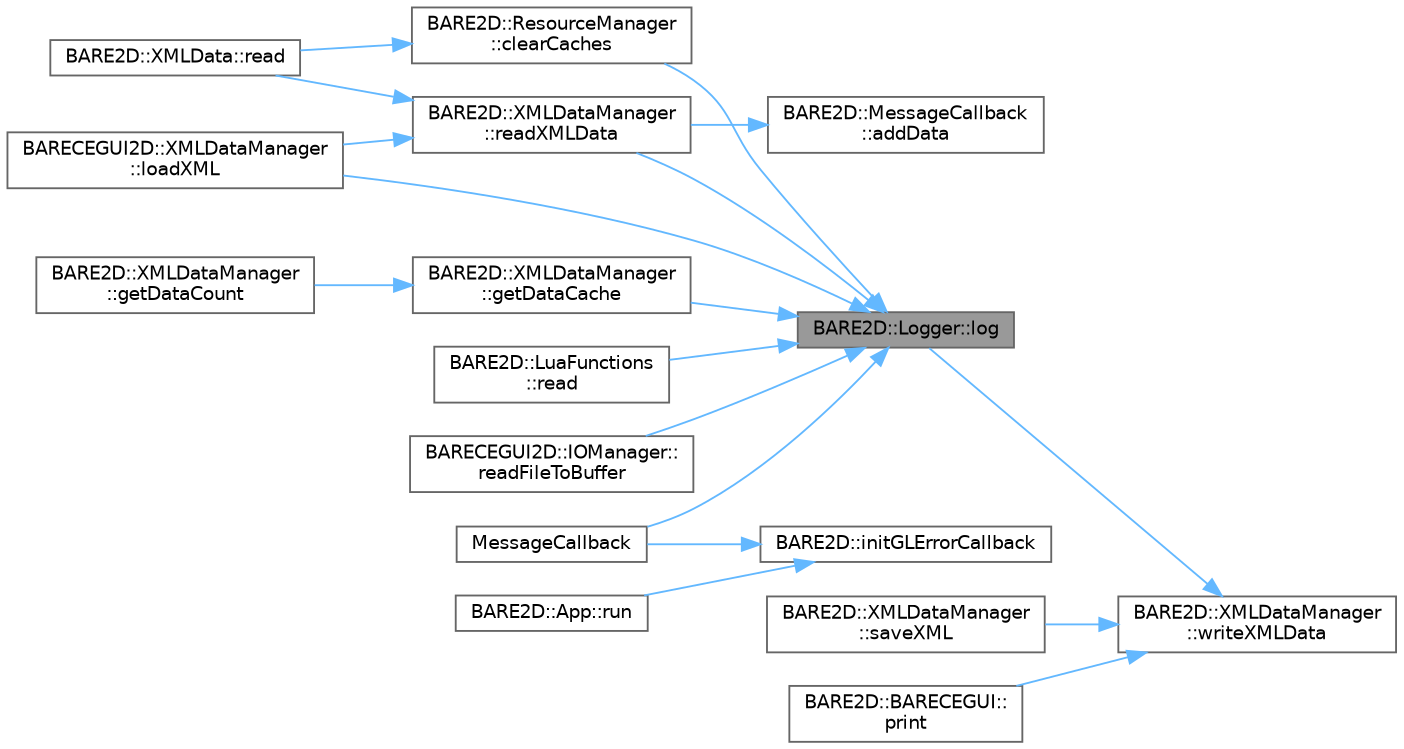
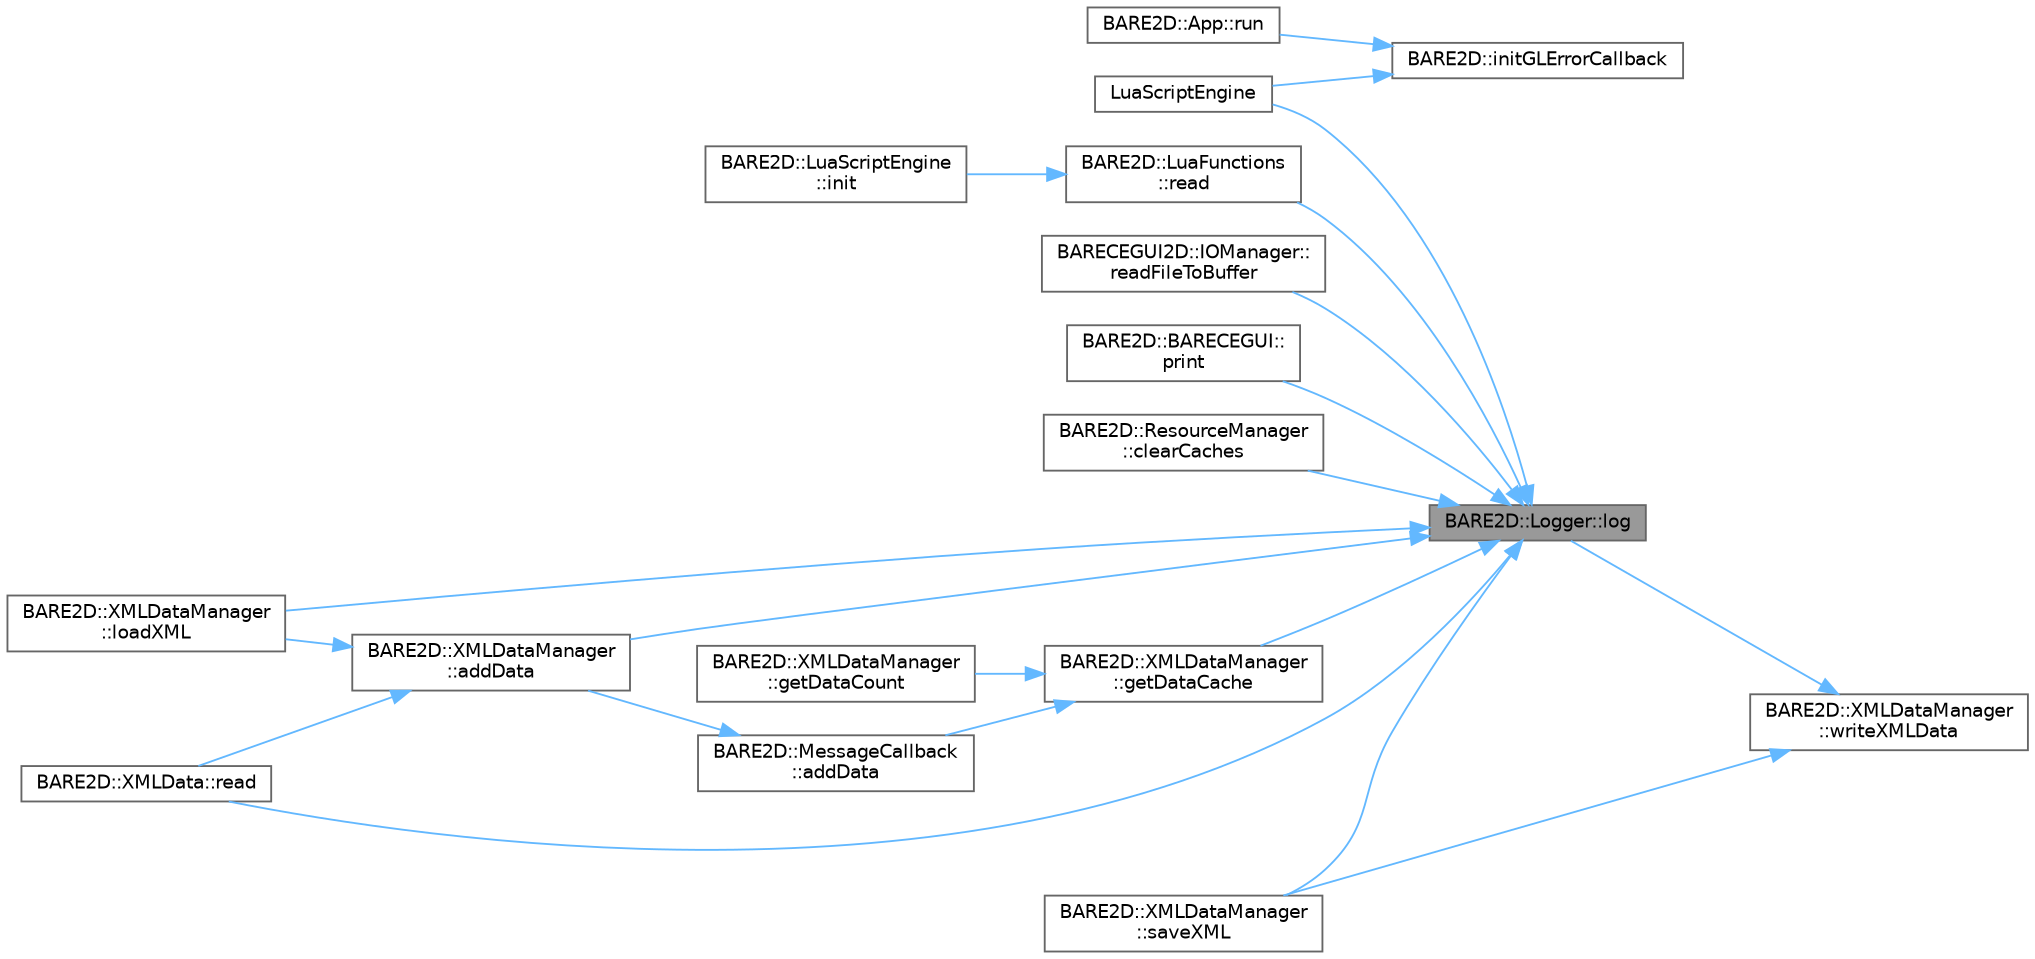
edge "BARE2D::XMLData::read" -> "BARE2D::ResourceManager ::clearCaches": now "BARE2D::XMLData::read" -> "BARE2D::Logger::log"
node "BARE2D::XMLDataManager ::readXMLData": label "BARE2D::XMLDataManager ::readXMLData" -> "BARE2D::XMLDataManager ::addData"
node "BARECEGUI2D::XMLDataManager ::loadXML": label "BARECEGUI2D::XMLDataManager ::loadXML" -> "BARE2D::XMLDataManager ::loadXML"
node "BARE2D::LuaScriptEngine ::init": added
node "MessageCallback": label "MessageCallback" -> "LuaScriptEngine"
edge "BARE2D::BARECEGUI:: print" -> "BARE2D::XMLDataManager ::writeXMLData": now "BARE2D::BARECEGUI:: print" -> "BARE2D::Logger::log"
edge "BARE2D::MessageCallback ::addData" -> "BARE2D::XMLDataManager ::getDataCache": added
edge "BARE2D::XMLDataManager ::saveXML" -> "BARE2D::Logger::log": added
